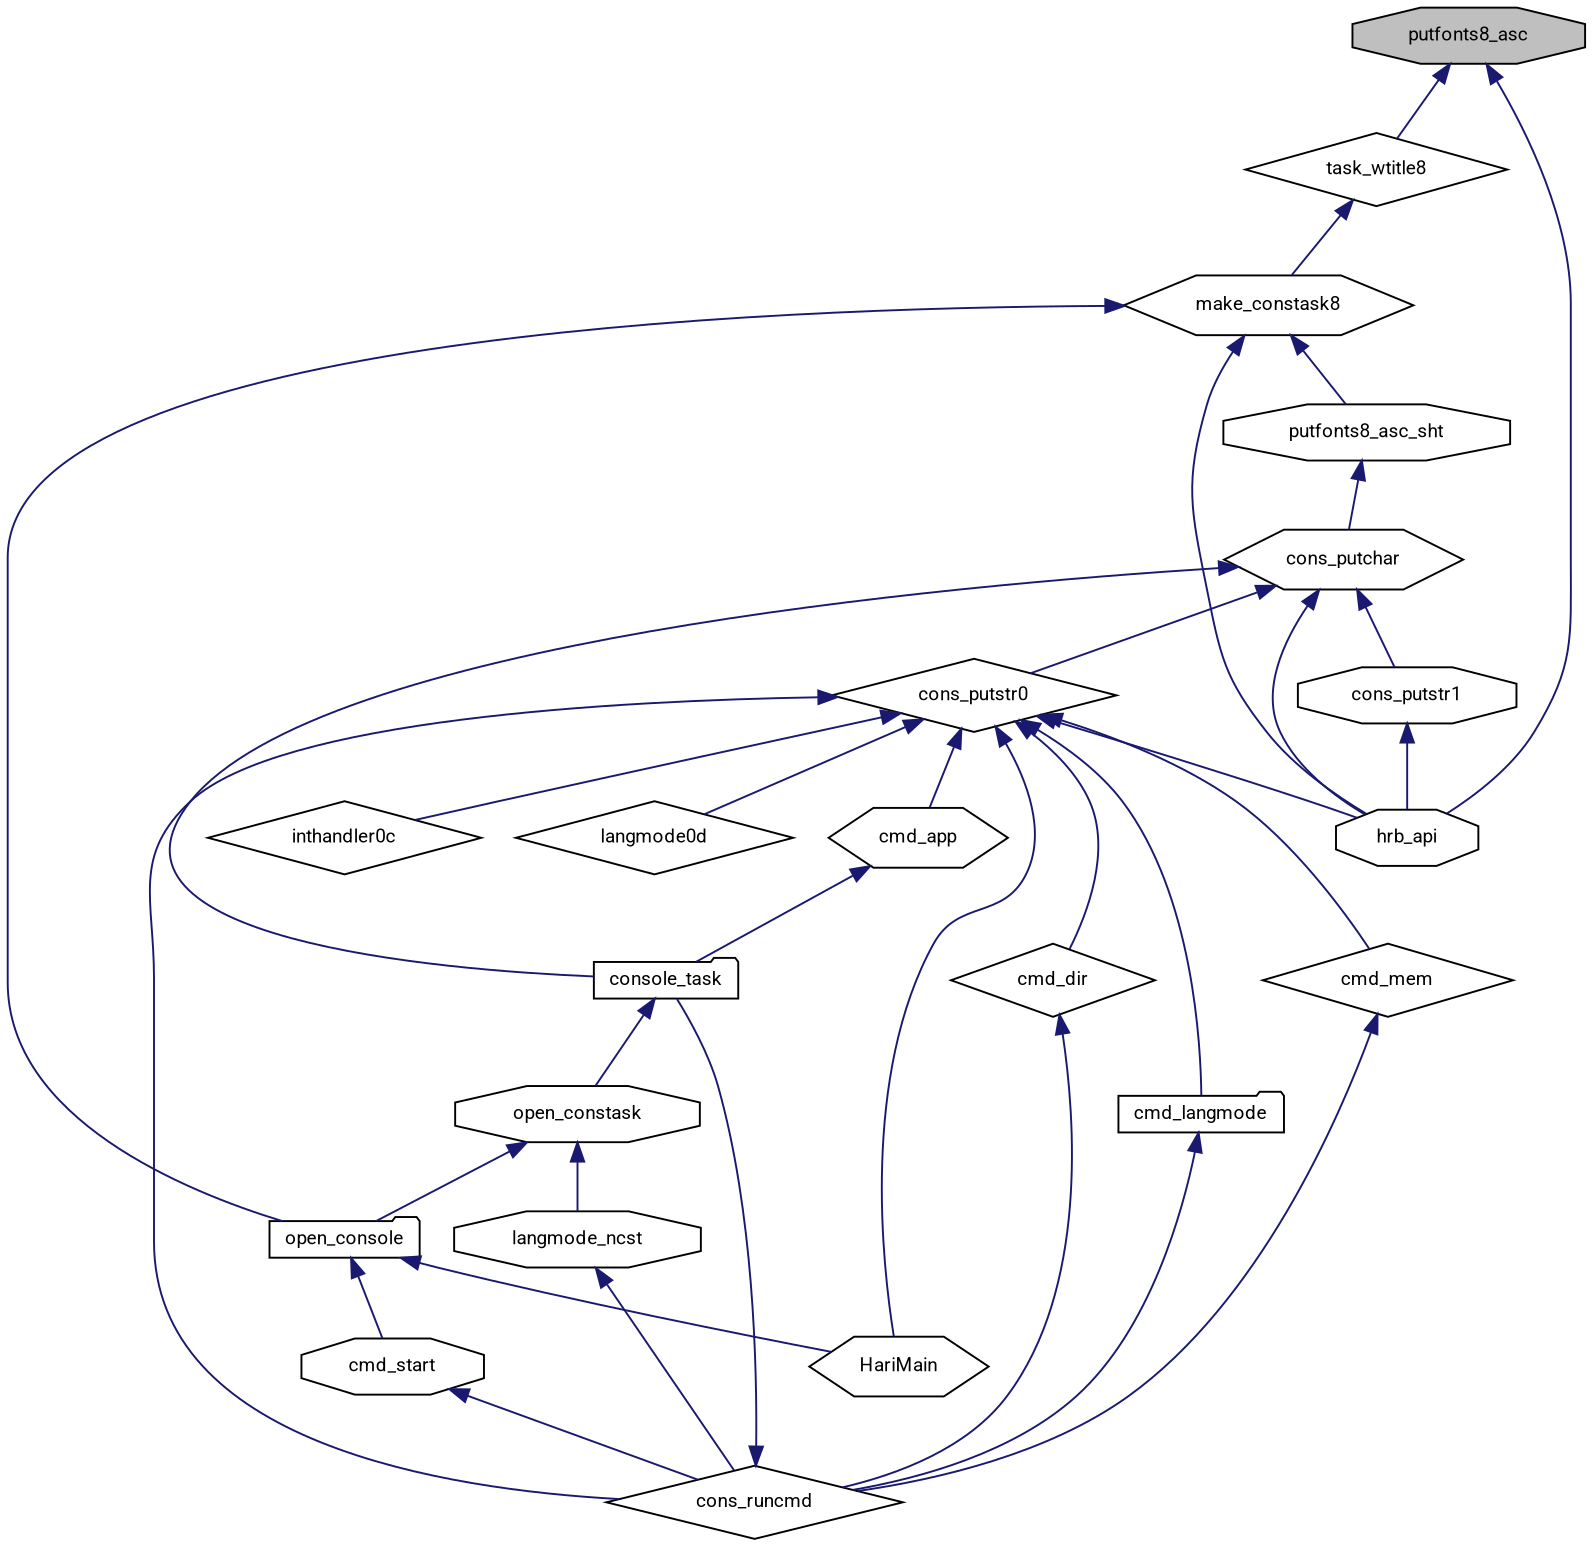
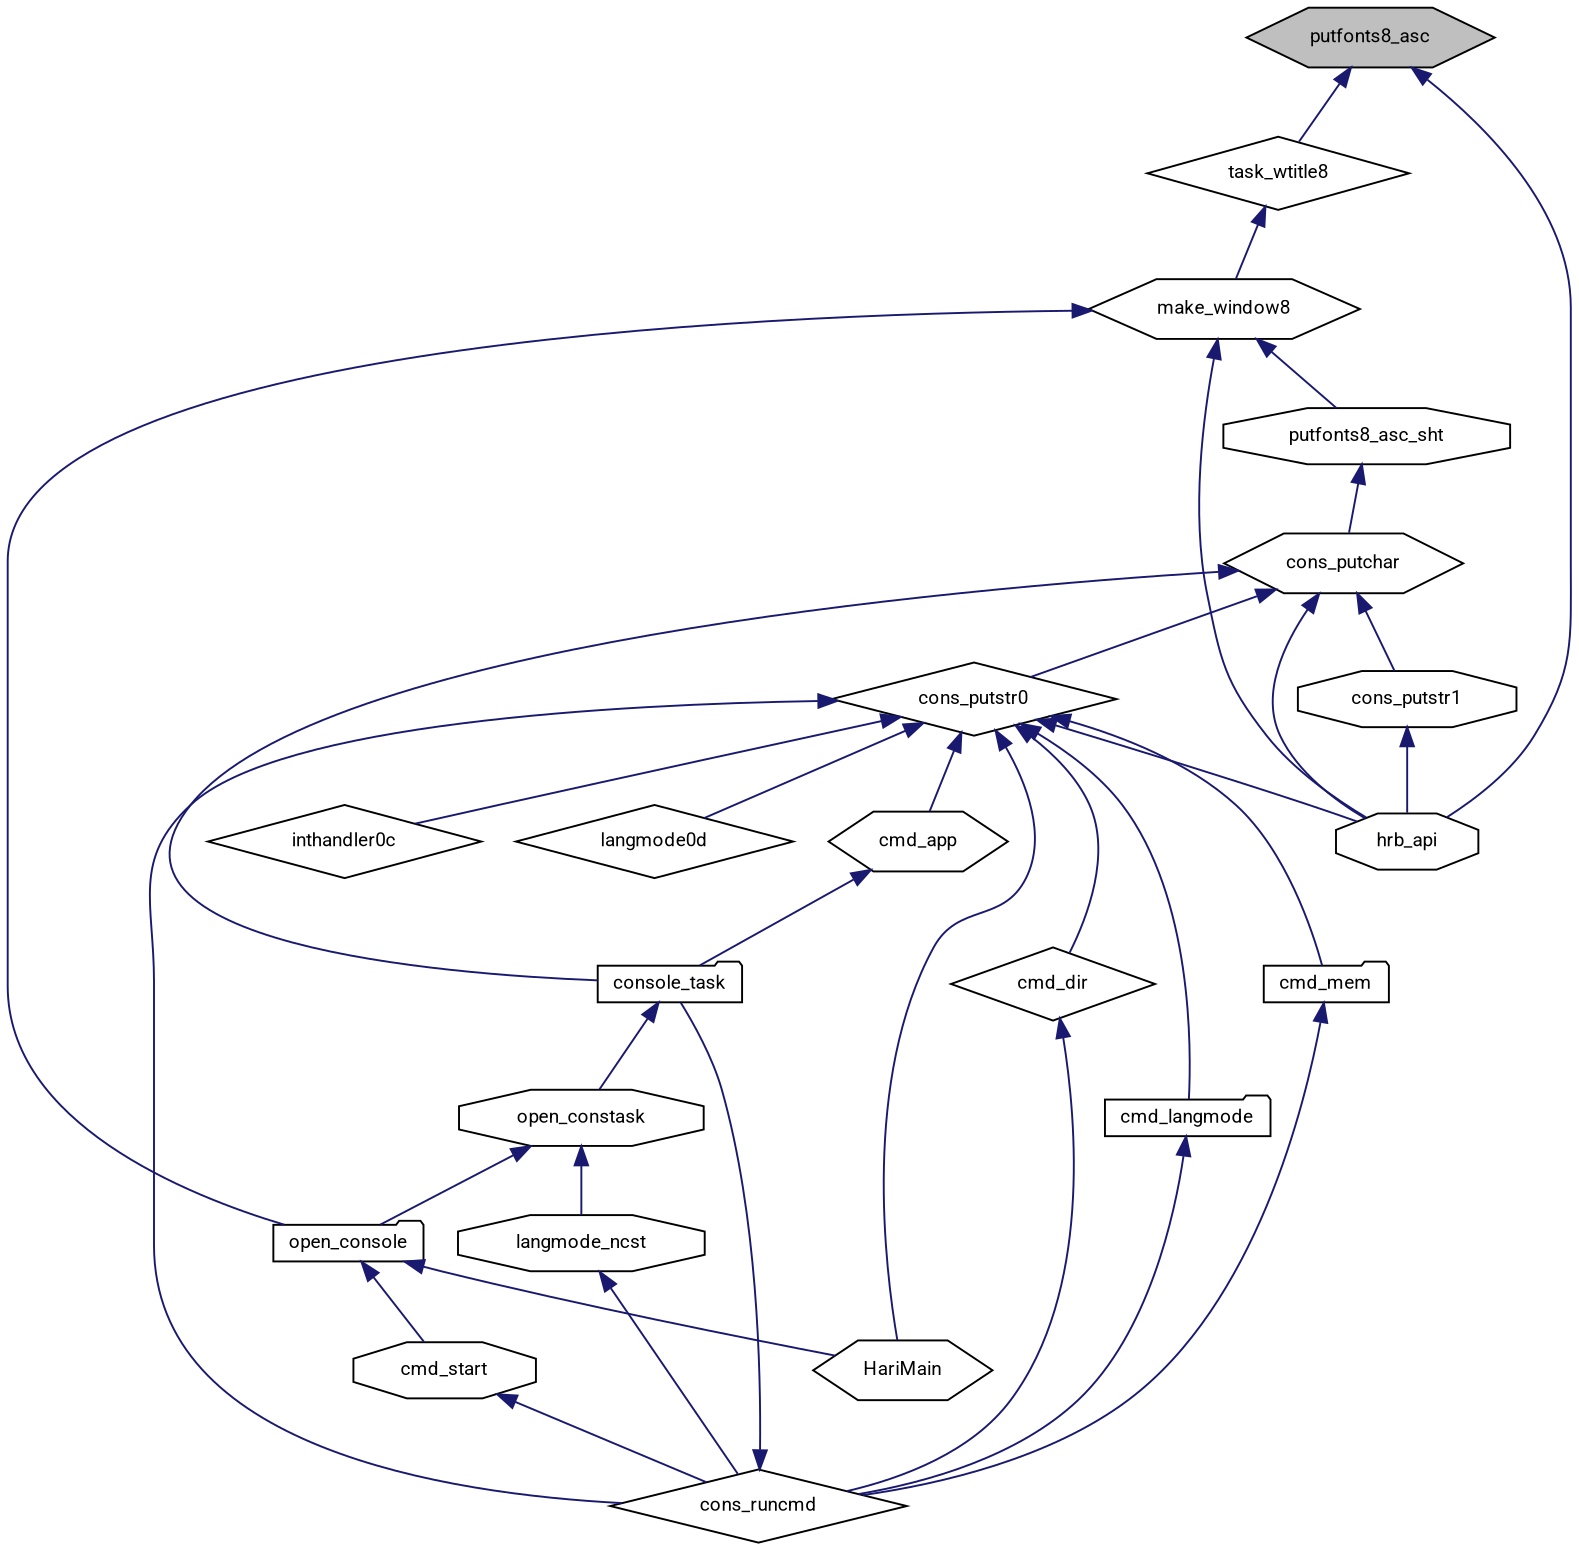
node "putfonts8_asc": shape octagon -> hexagon
node "make_constask8": label "make_constask8" -> "make_window8"
node "cmd_mem": shape diamond -> folder
